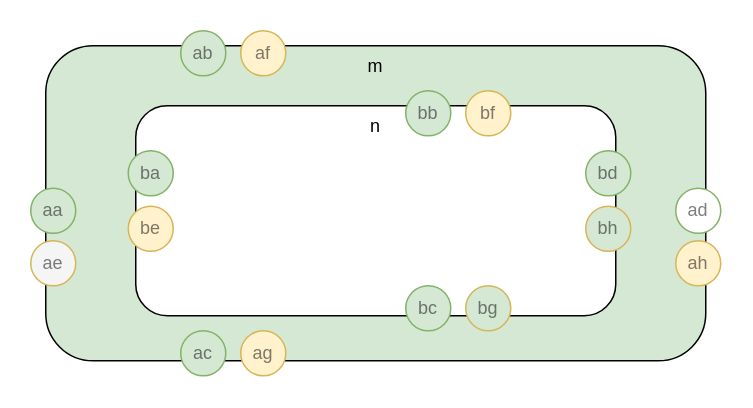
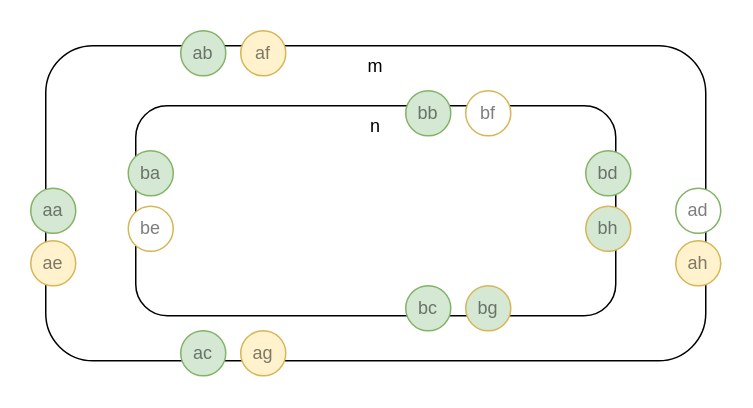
node "m": fillcolor #d5e8d4 -> #ffffff
node "bf": fillcolor #fff2cc -> #ffffff
node "be": fillcolor #fff2cc -> #ffffff
node "ae": fillcolor #f5f5f5 -> #fff2cc
